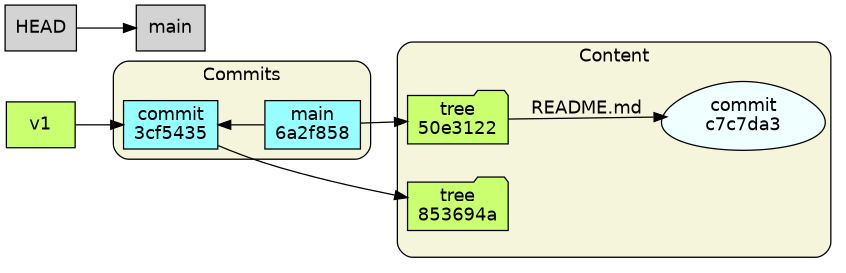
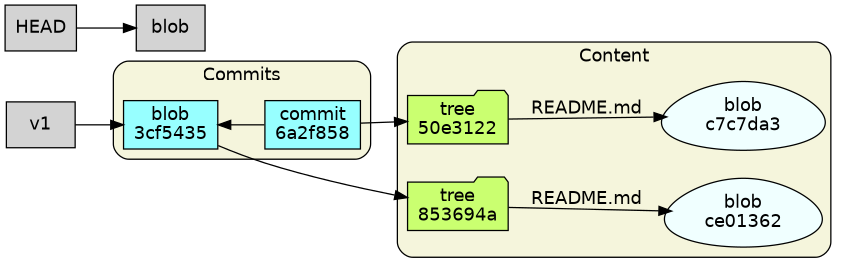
node "main": label "main" -> "blob"
node "commit c7c7da3": label "commit c7c7da3" -> "blob c7c7da3"
node "v1": fillcolor darkolivegreen1 -> lightgrey
node "commit 3cf5435": label "commit 3cf5435" -> "blob 3cf5435"
node "main 6a2f858": label "main 6a2f858" -> "commit 6a2f858"
node "blob ce01362": added
